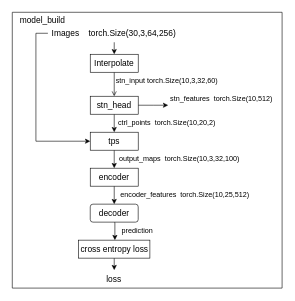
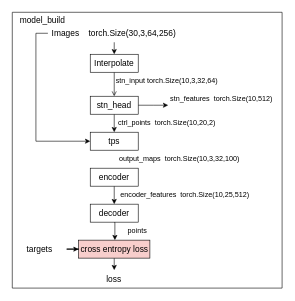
node "stn_input torch.Size(10,3,32,60)": label "stn_input torch.Size(10,3,32,60)" -> "stn_input torch.Size(10,3,32,64)"
edge "tps" -> "encoder": removed
node "decoder": shape rounded rectangle -> rectangle
node "prediction": label "prediction" -> "points"
node "targets": added
edge "targets" -> "cross entropy loss": added
node "cross entropy loss": fillcolor #ffffff -> #f8cecc
